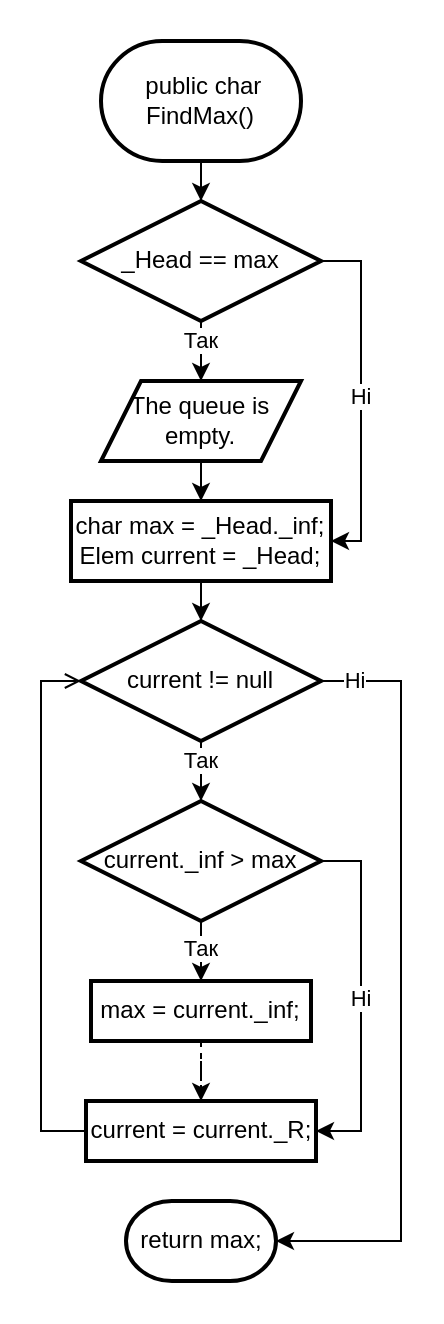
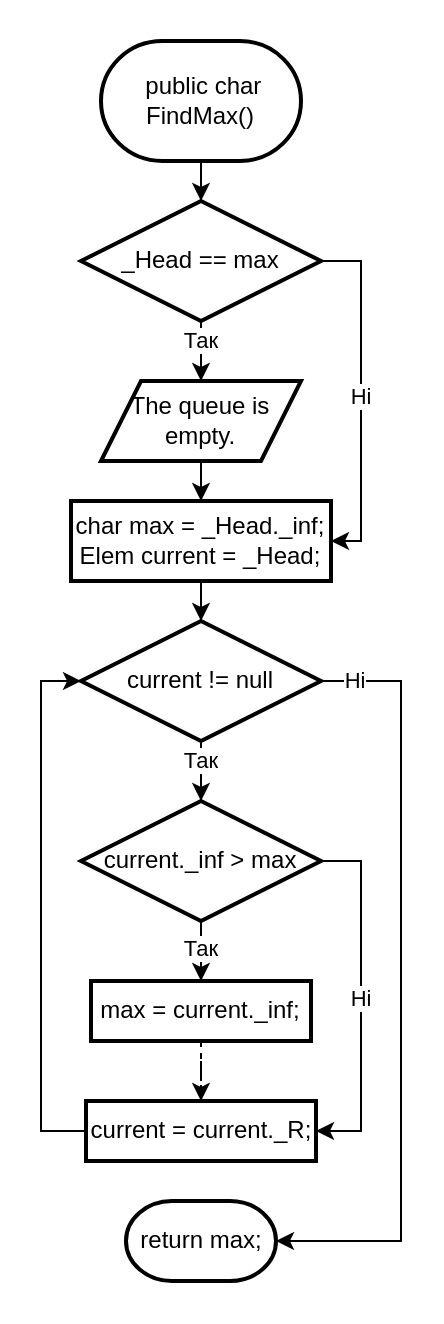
edge "current = current._R;" -> "current != null": arrowhead open -> classic
